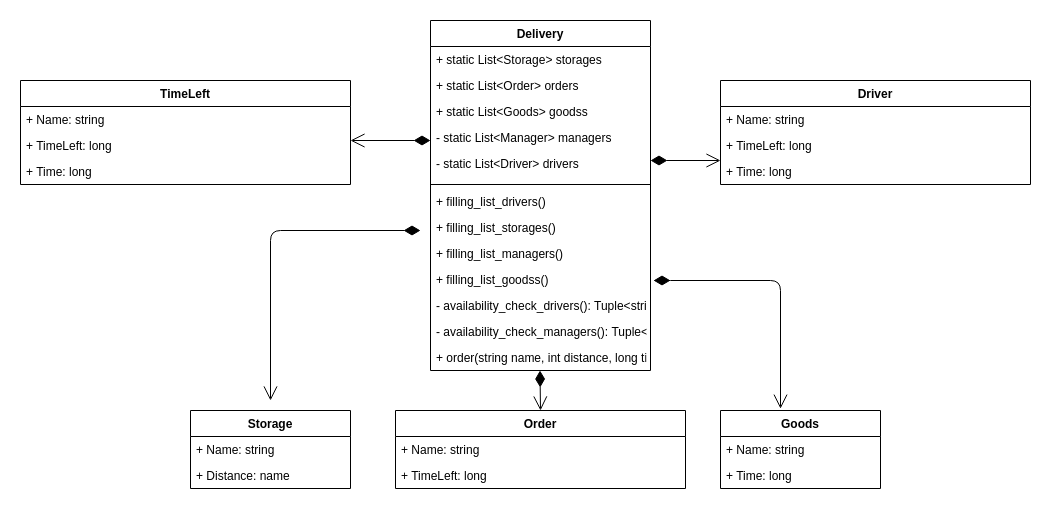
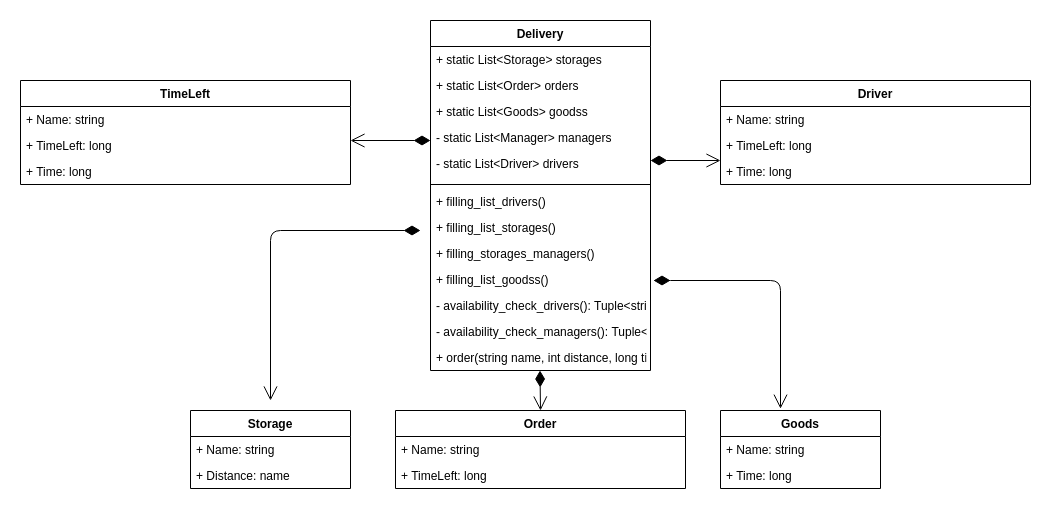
node "+ filling_list_managers()": label "+ filling_list_managers()" -> "+ filling_storages_managers()"
